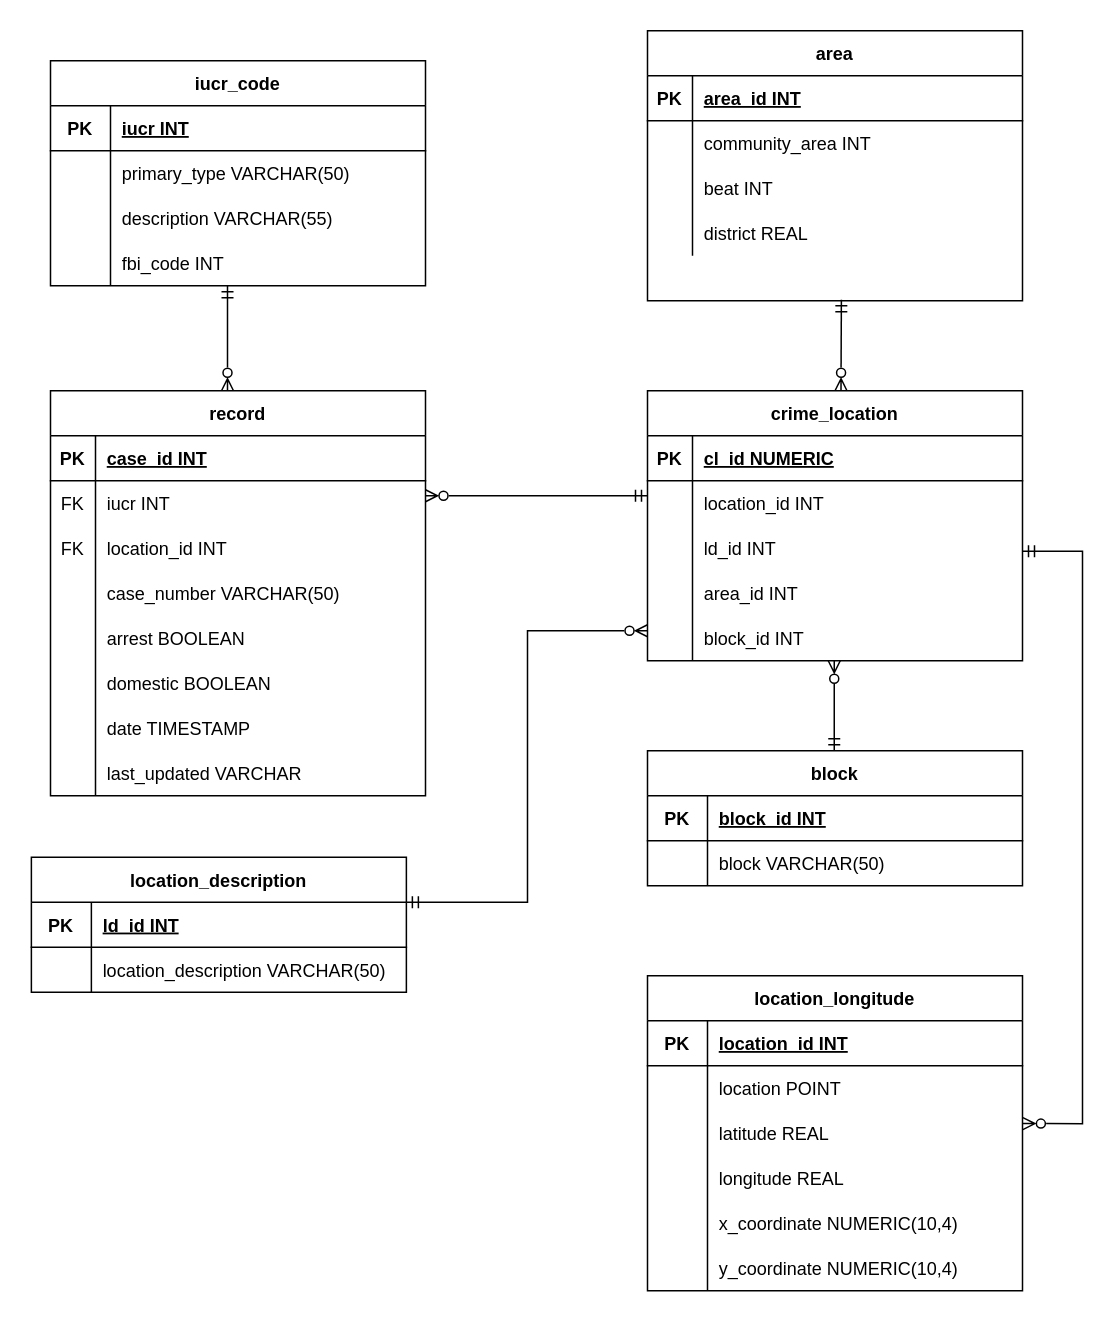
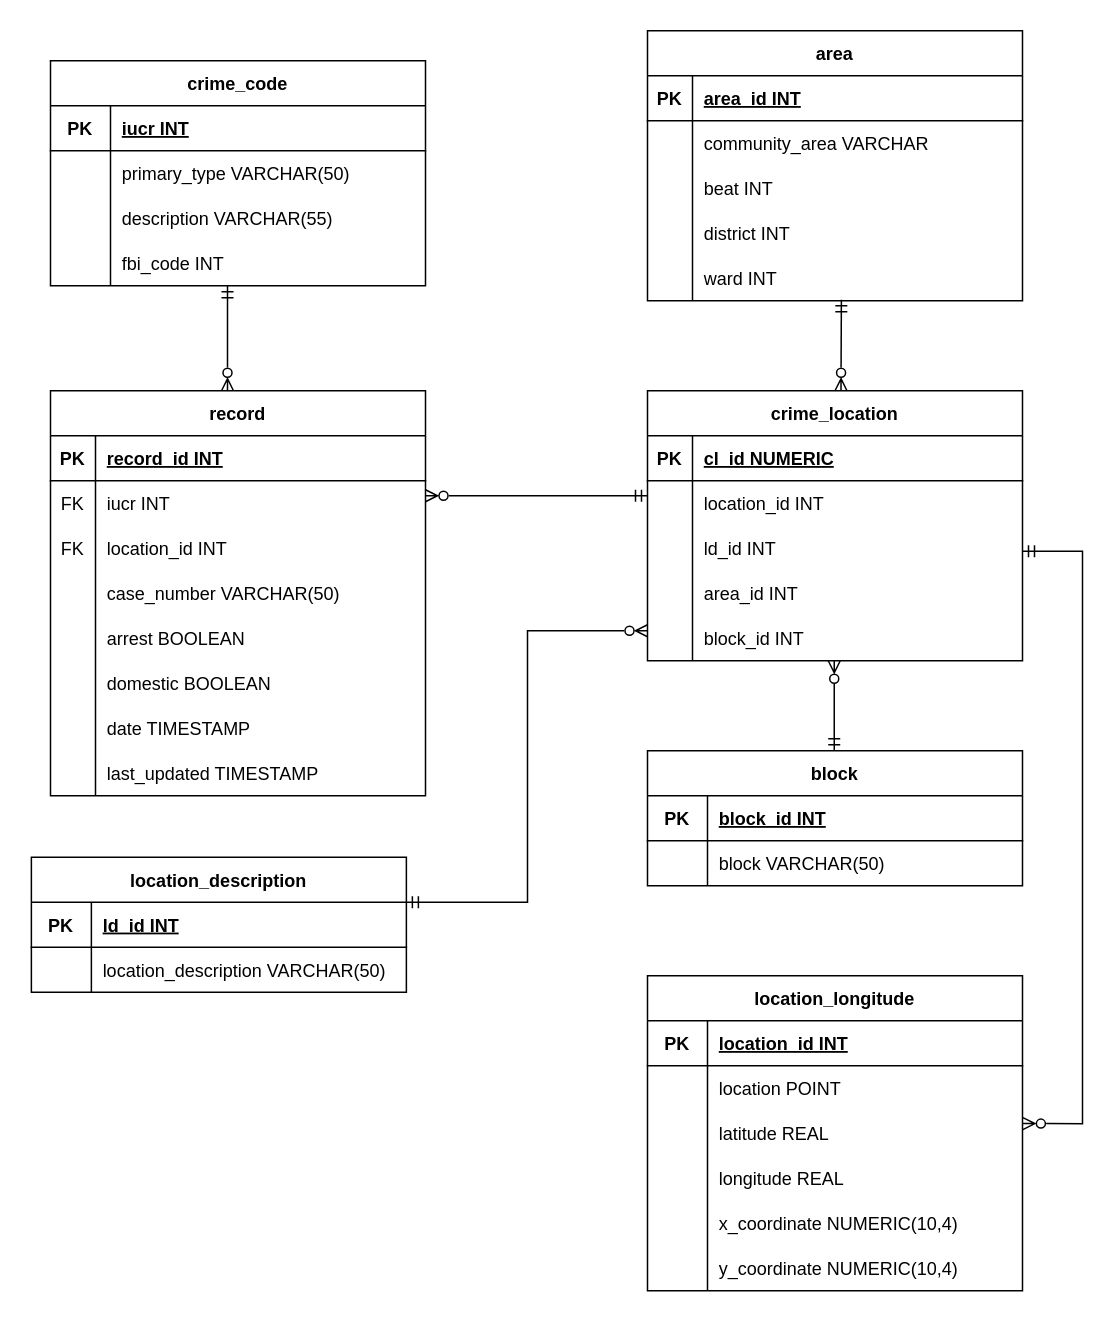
node "iucr_code": label "iucr_code" -> "crime_code"
node "community_area INT": label "community_area INT" -> "community_area VARCHAR"
node "district REAL": label "district REAL" -> "district INT"
node "ward INT": added
node "case_id INT": label "case_id INT" -> "record_id INT"
node "last_updated VARCHAR": label "last_updated VARCHAR" -> "last_updated TIMESTAMP"
